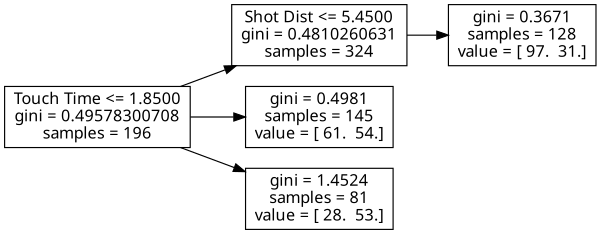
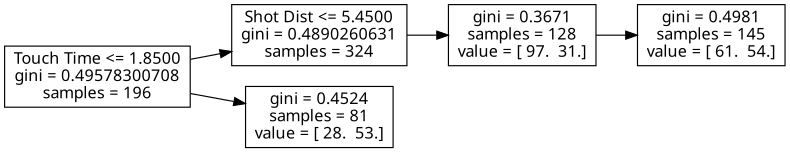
node "Shot Dist <= 5.4500 gini = 0.4810260631 samples = 324": label "Shot Dist <= 5.4500 gini = 0.4810260631 samples = 324" -> "Shot Dist <= 5.4500 gini = 0.4890260631 samples = 324"
edge "Touch Time <= 1.8500 gini = 0.49578300708 samples = 196" -> "gini = 0.4981 samples = 145 value = [ 61.  54.]": now "gini = 0.3671 samples = 128 value = [ 97.  31.]" -> "gini = 0.4981 samples = 145 value = [ 61.  54.]"
node "gini = 1.4524 samples = 81 value = [ 28.  53.]": label "gini = 1.4524 samples = 81 value = [ 28.  53.]" -> "gini = 0.4524 samples = 81 value = [ 28.  53.]"
